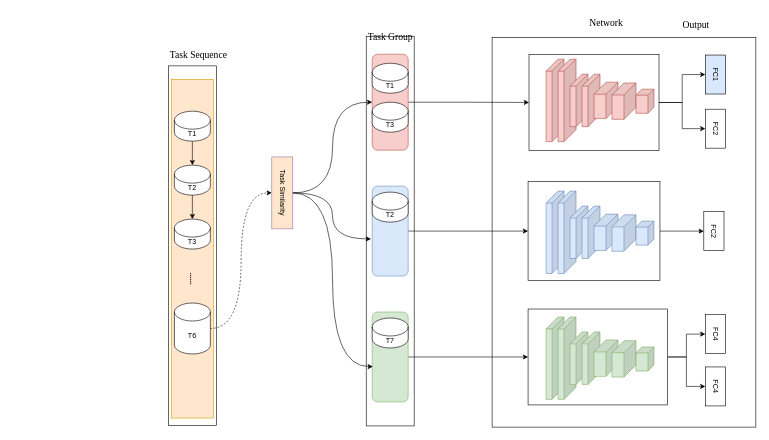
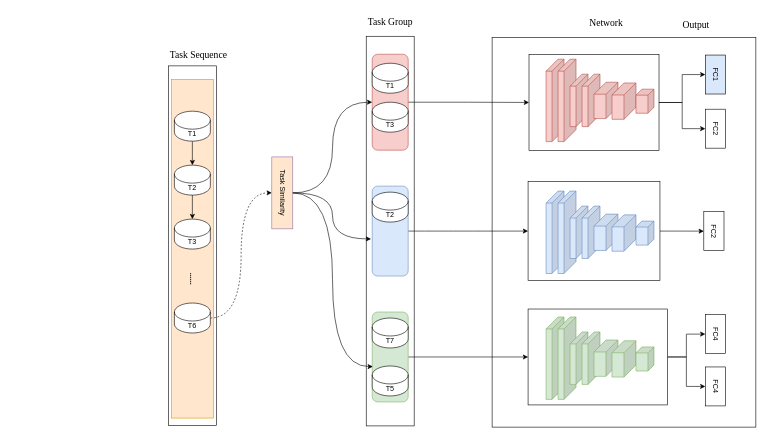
node "Task Group": moved (390, 36) -> (390, 21)
node "T6": size 36x51 -> 36x30
node "T5": added
